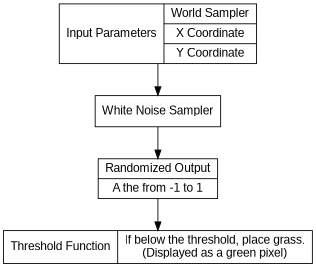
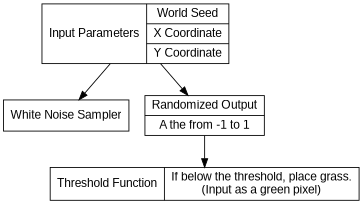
node "Input Parameters": text "World Sampler" -> "World Seed"
edge "White Noise Sampler" -> "Randomized Output": now "Input Parameters" -> "Randomized Output"
node "Threshold Function": text "(Displayed as a green pixel)" -> "(Input as a green pixel)"
